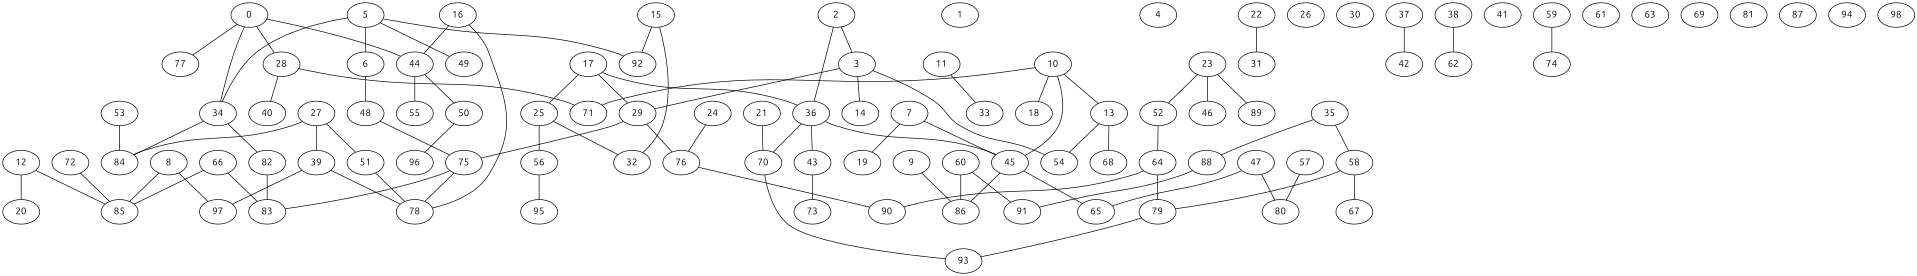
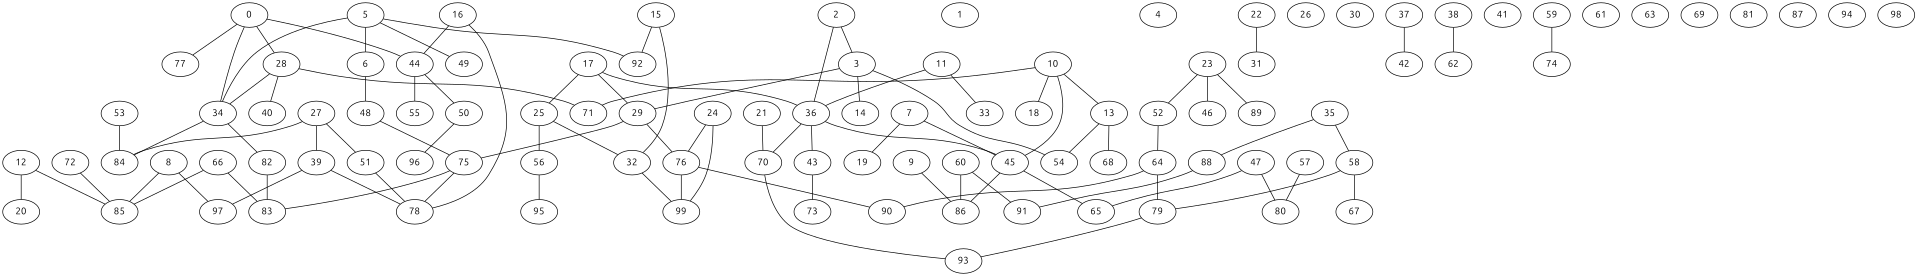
edge "11" -- "36": added
edge "28" -- "34": added
node "99": added
